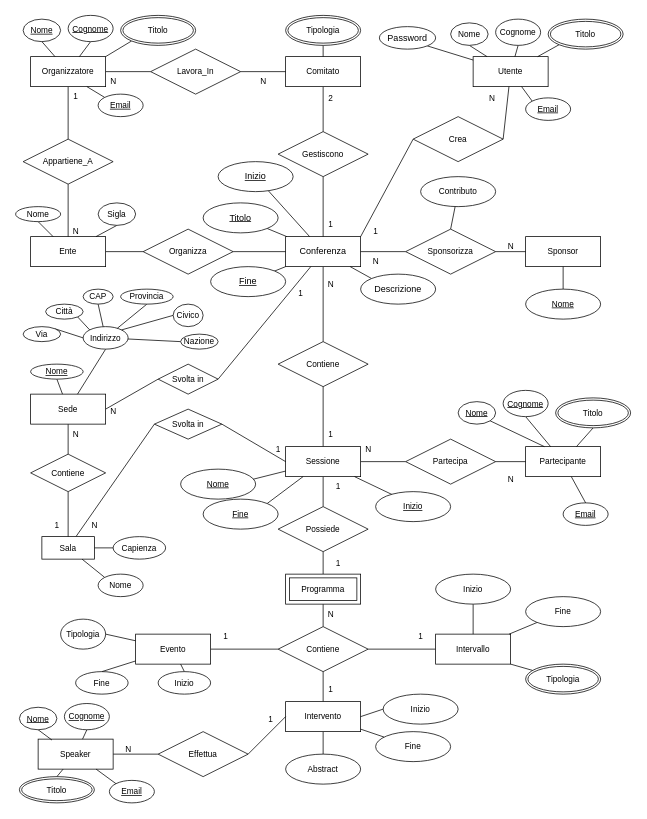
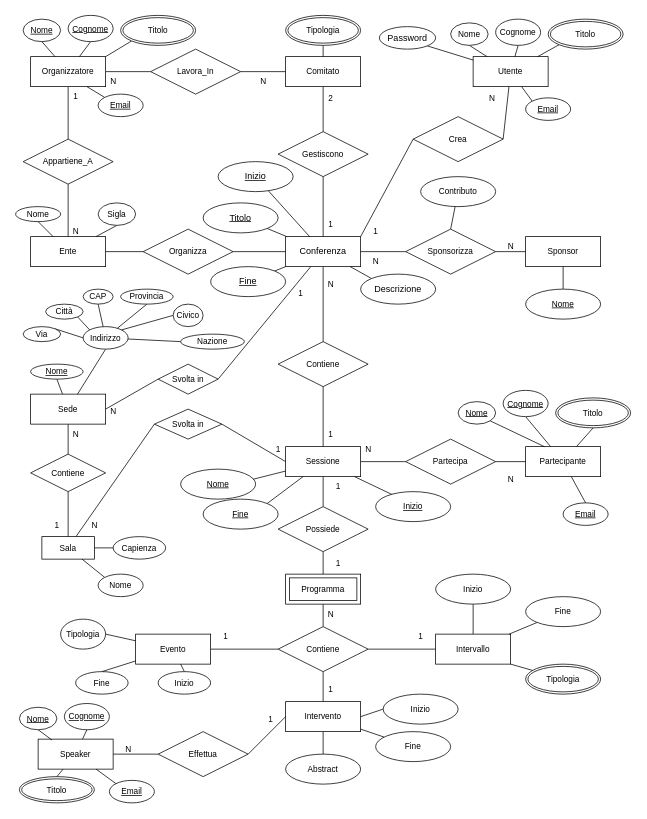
node "Nazione": size 38x15 -> 64x15
